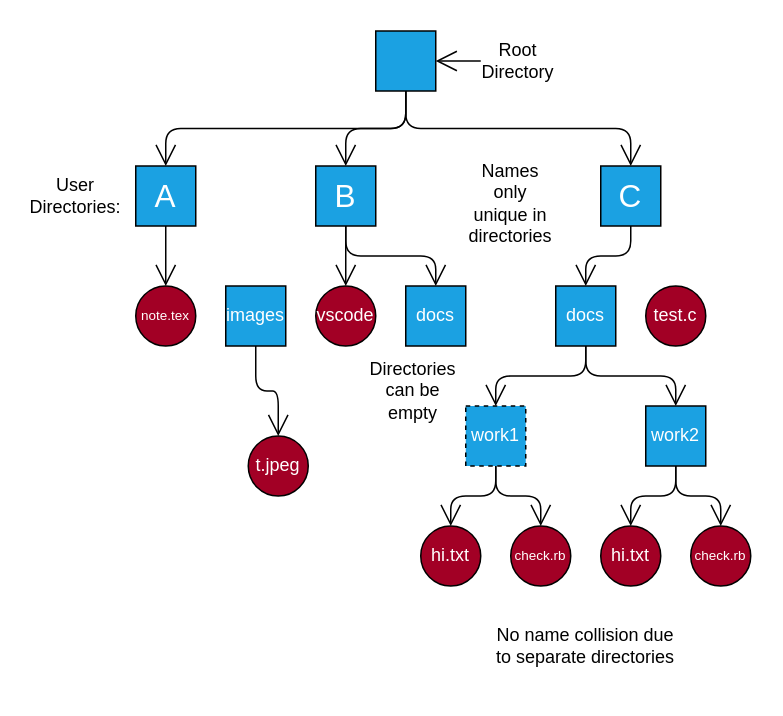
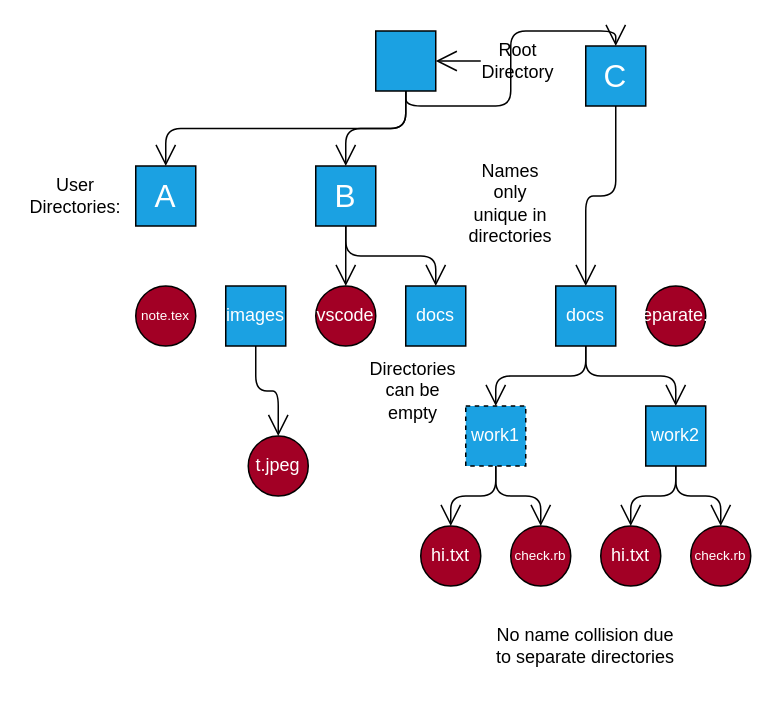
node "C": moved (631, 196) -> (616, 76)
edge "A" -> "note.tex": removed
node "test.c": label "test.c" -> "separate.c"
